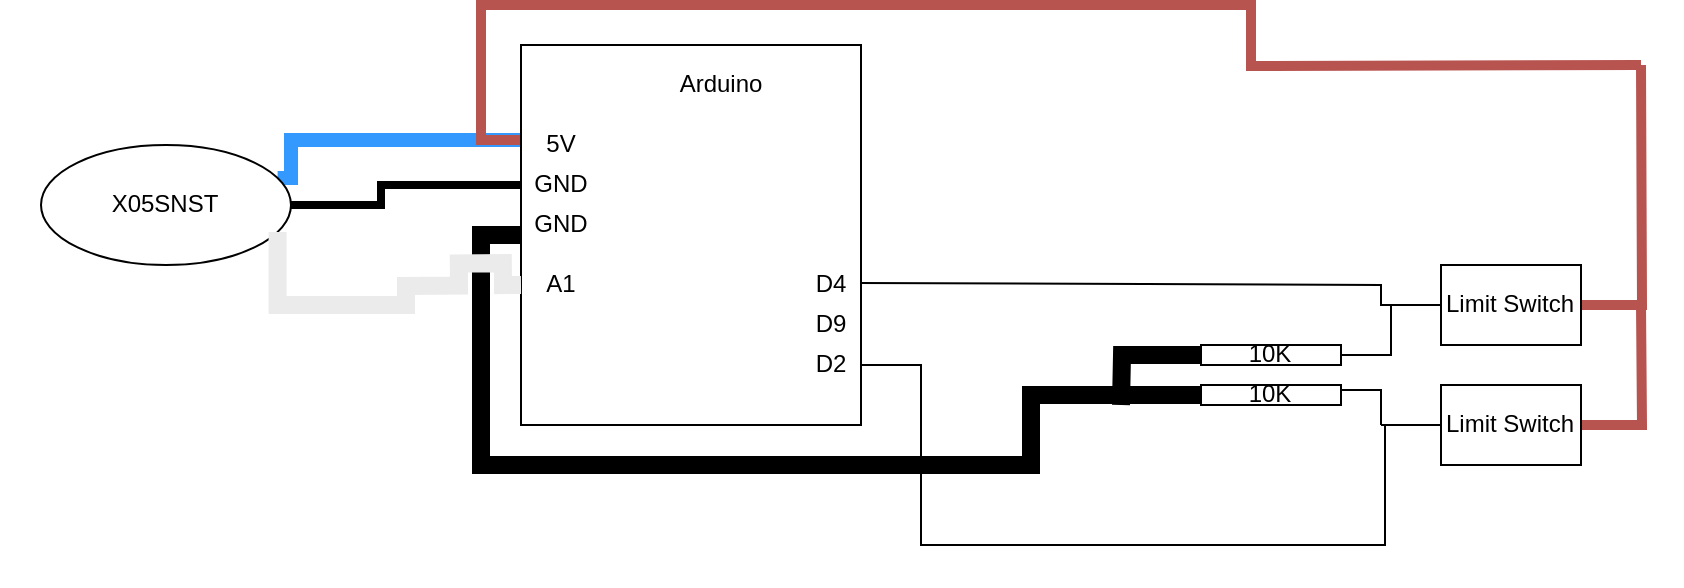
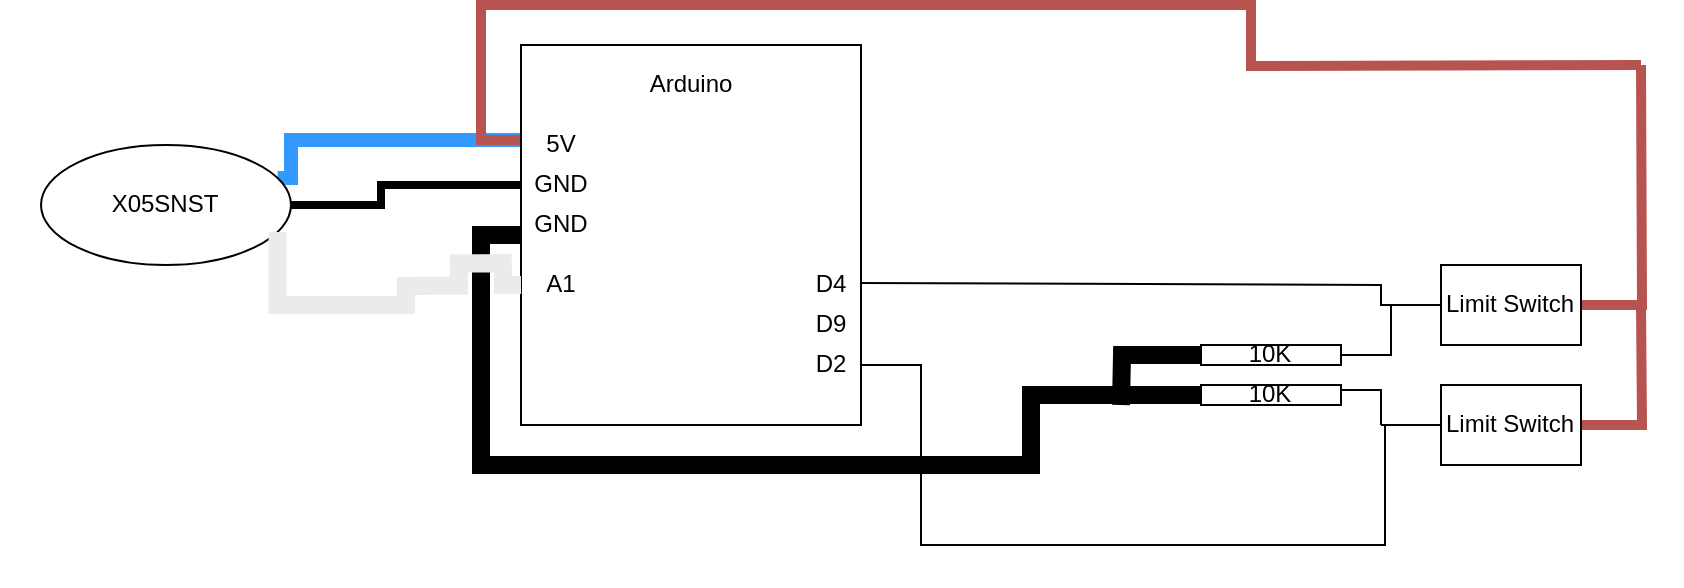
node "Arduino": moved (721, 85) -> (691, 85)
